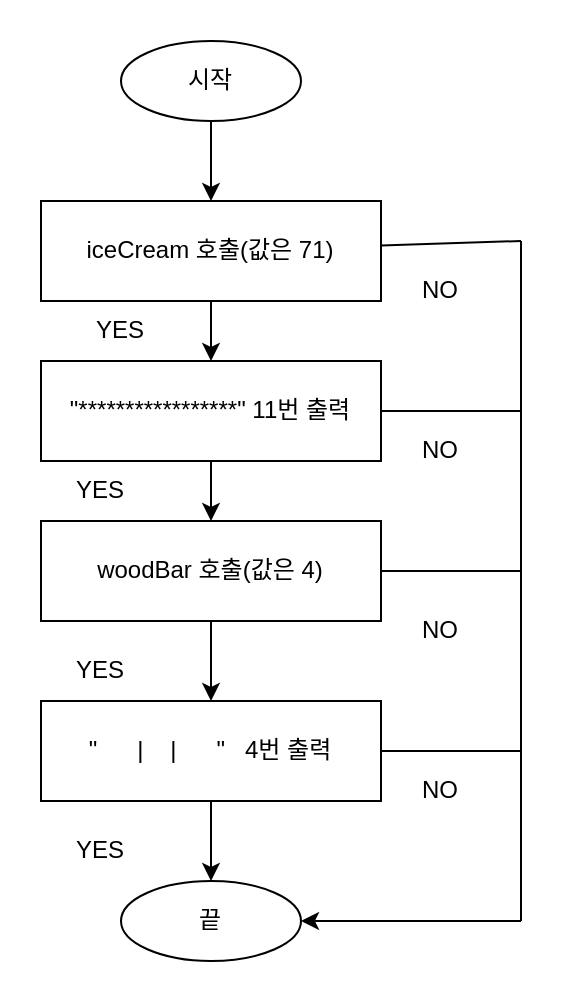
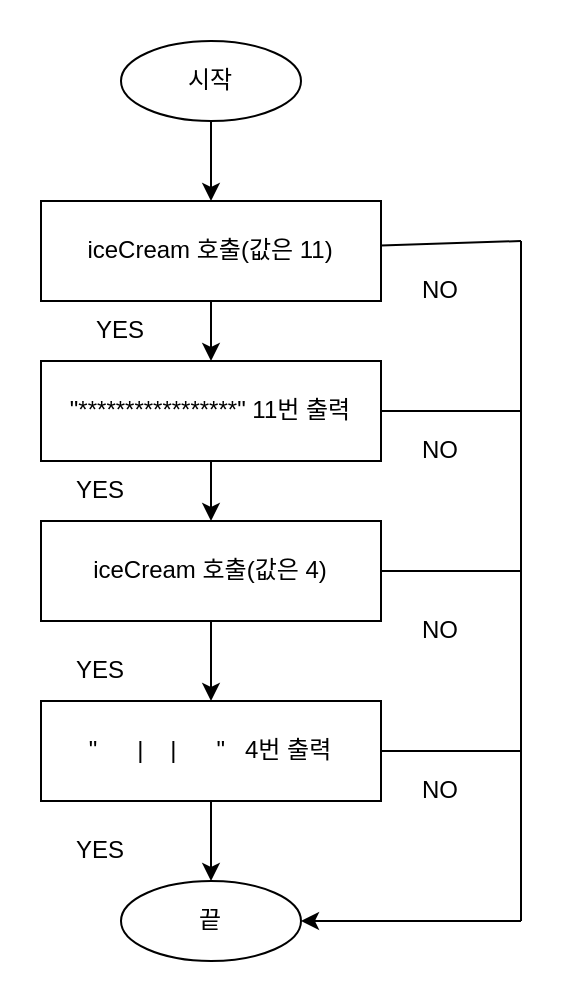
node "iceCream 호출(값은 71)": label "iceCream 호출(값은 71)" -> "iceCream 호출(값은 11)"
node "woodBar 호출(값은 4)": label "woodBar 호출(값은 4)" -> "iceCream 호출(값은 4)"
